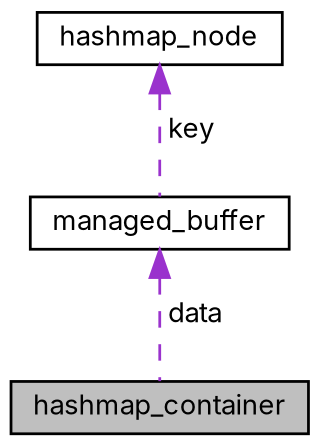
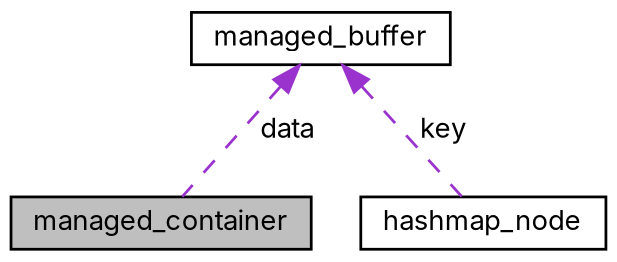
edge "managed_buffer" -> "hashmap_node": reversed
node "hashmap_container": label "hashmap_container" -> "managed_container"
